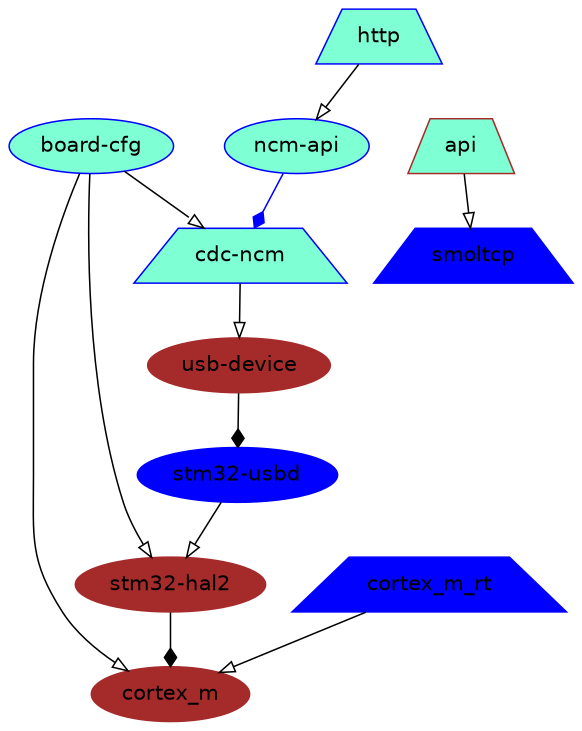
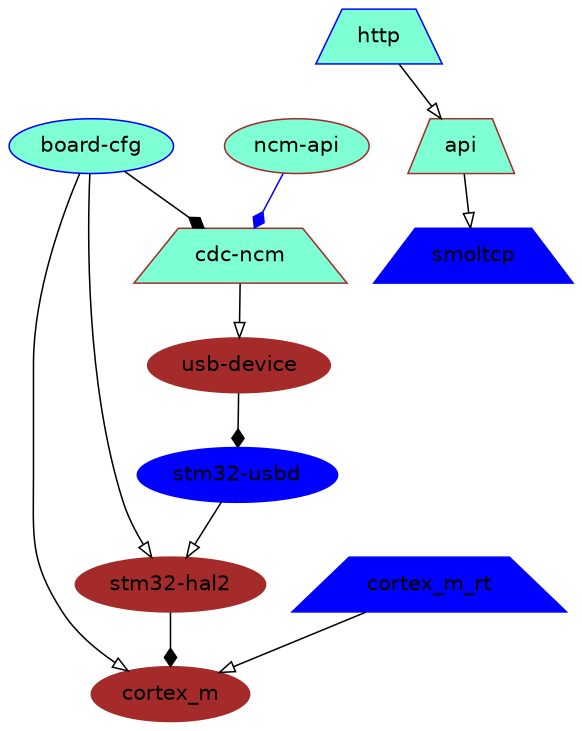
edge "http" -> "ncm-api": now "http" -> "api"
node "ncm-api": color blue -> brown
edge "board-cfg" -> "cdc-ncm": arrowhead onormal -> diamond
node "cdc-ncm": color blue -> brown
